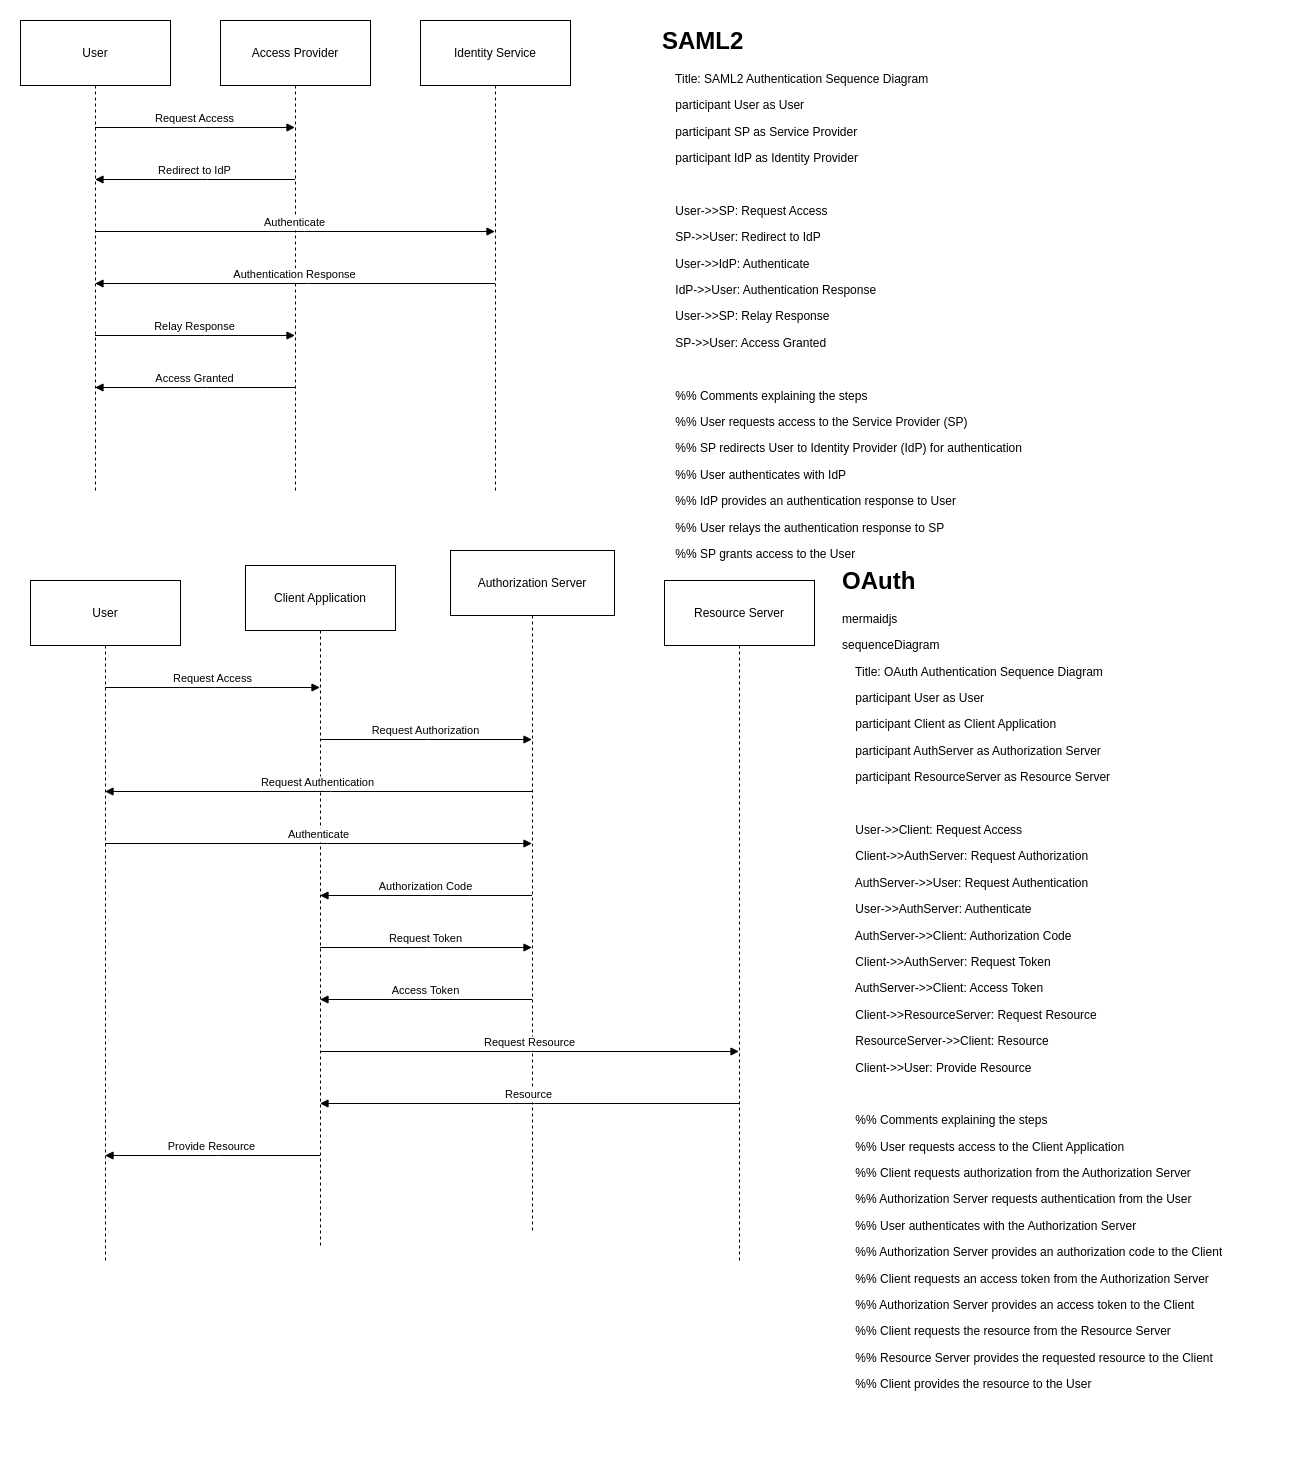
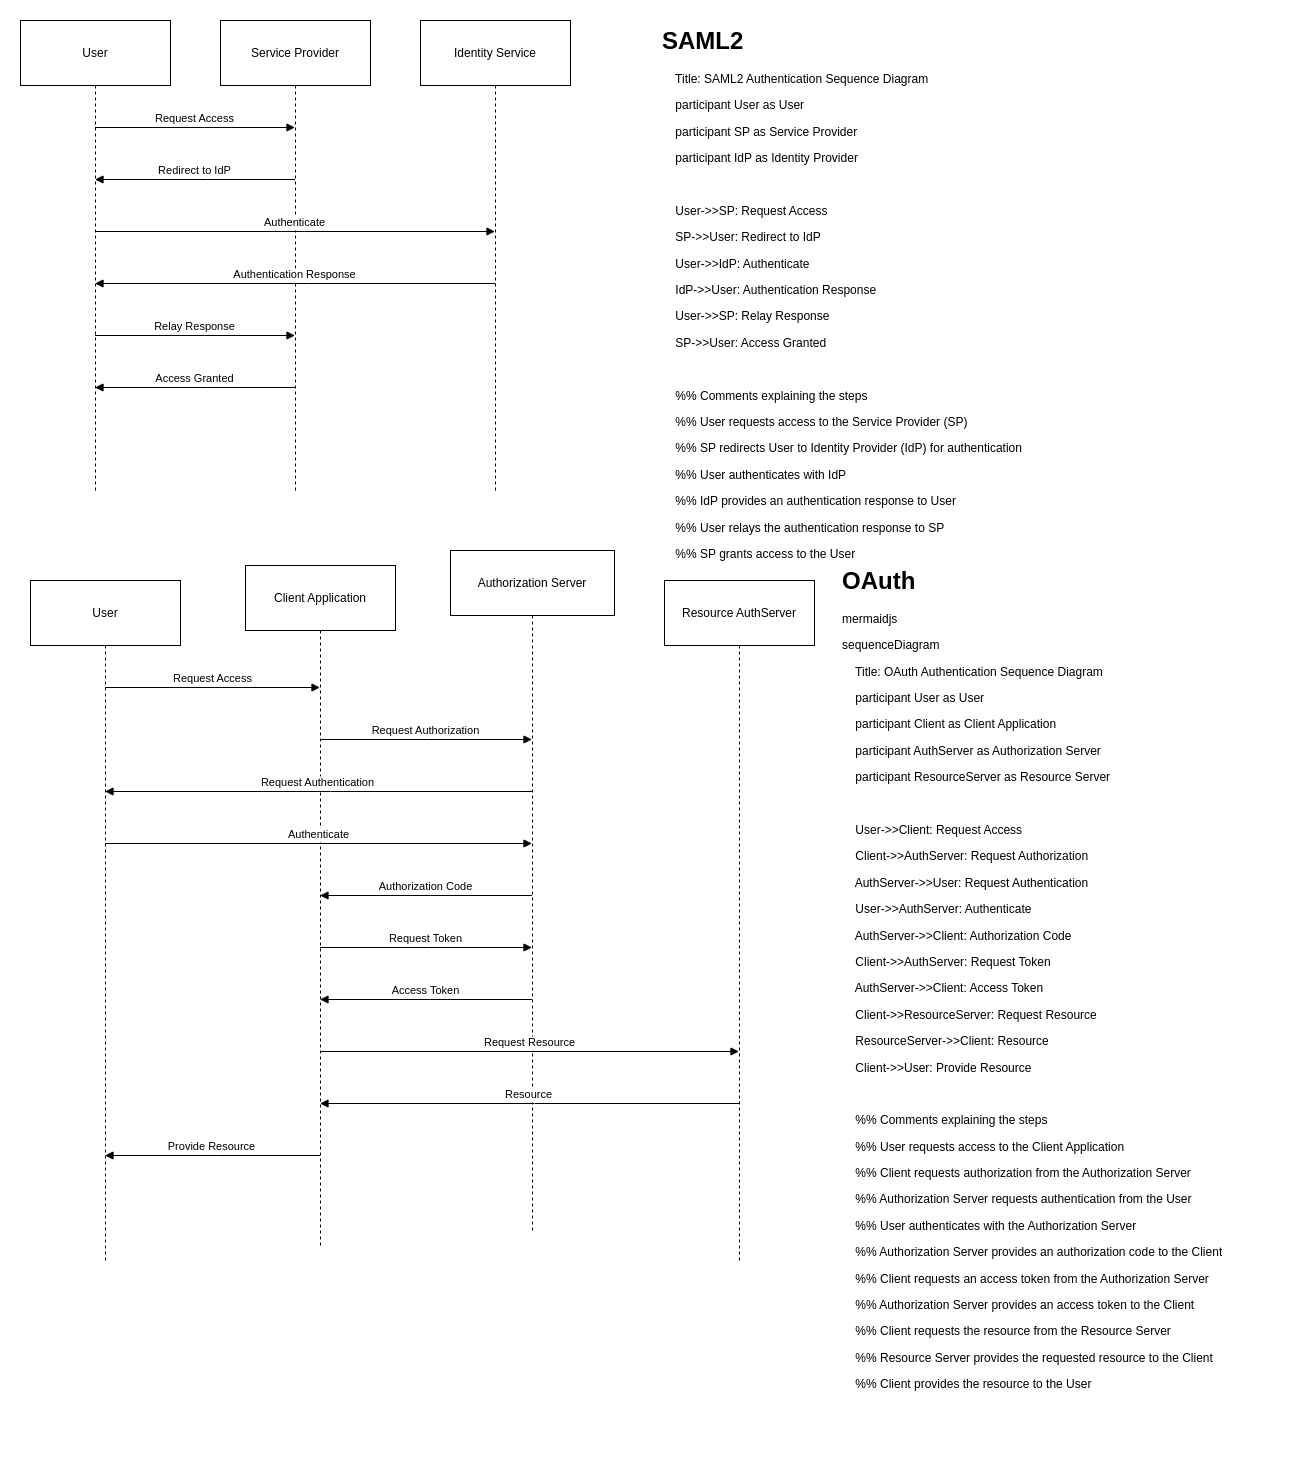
node "Access Provider": label "Access Provider" -> "Service Provider"
node "Resource Server": label "Resource Server" -> "Resource AuthServer"
